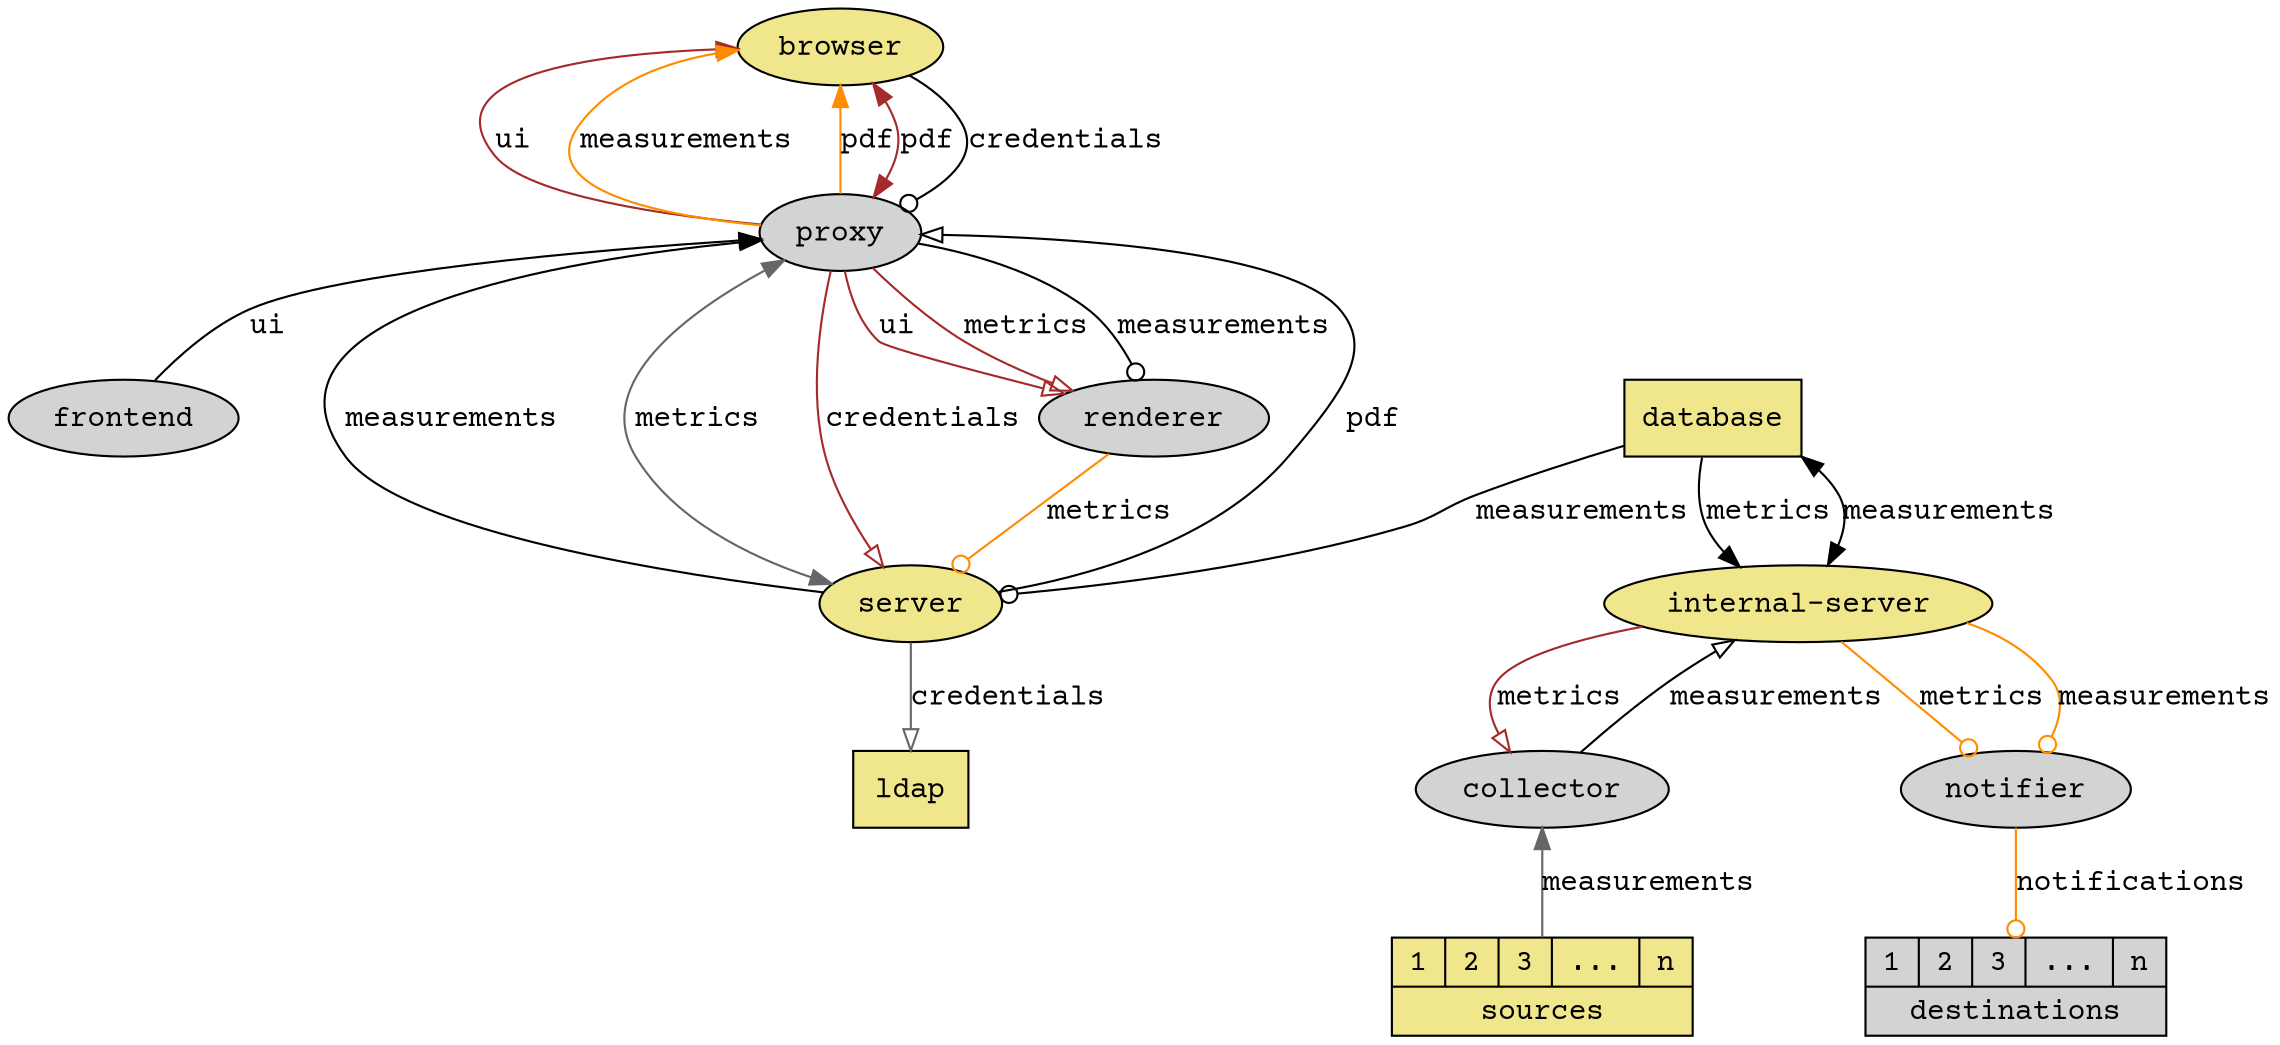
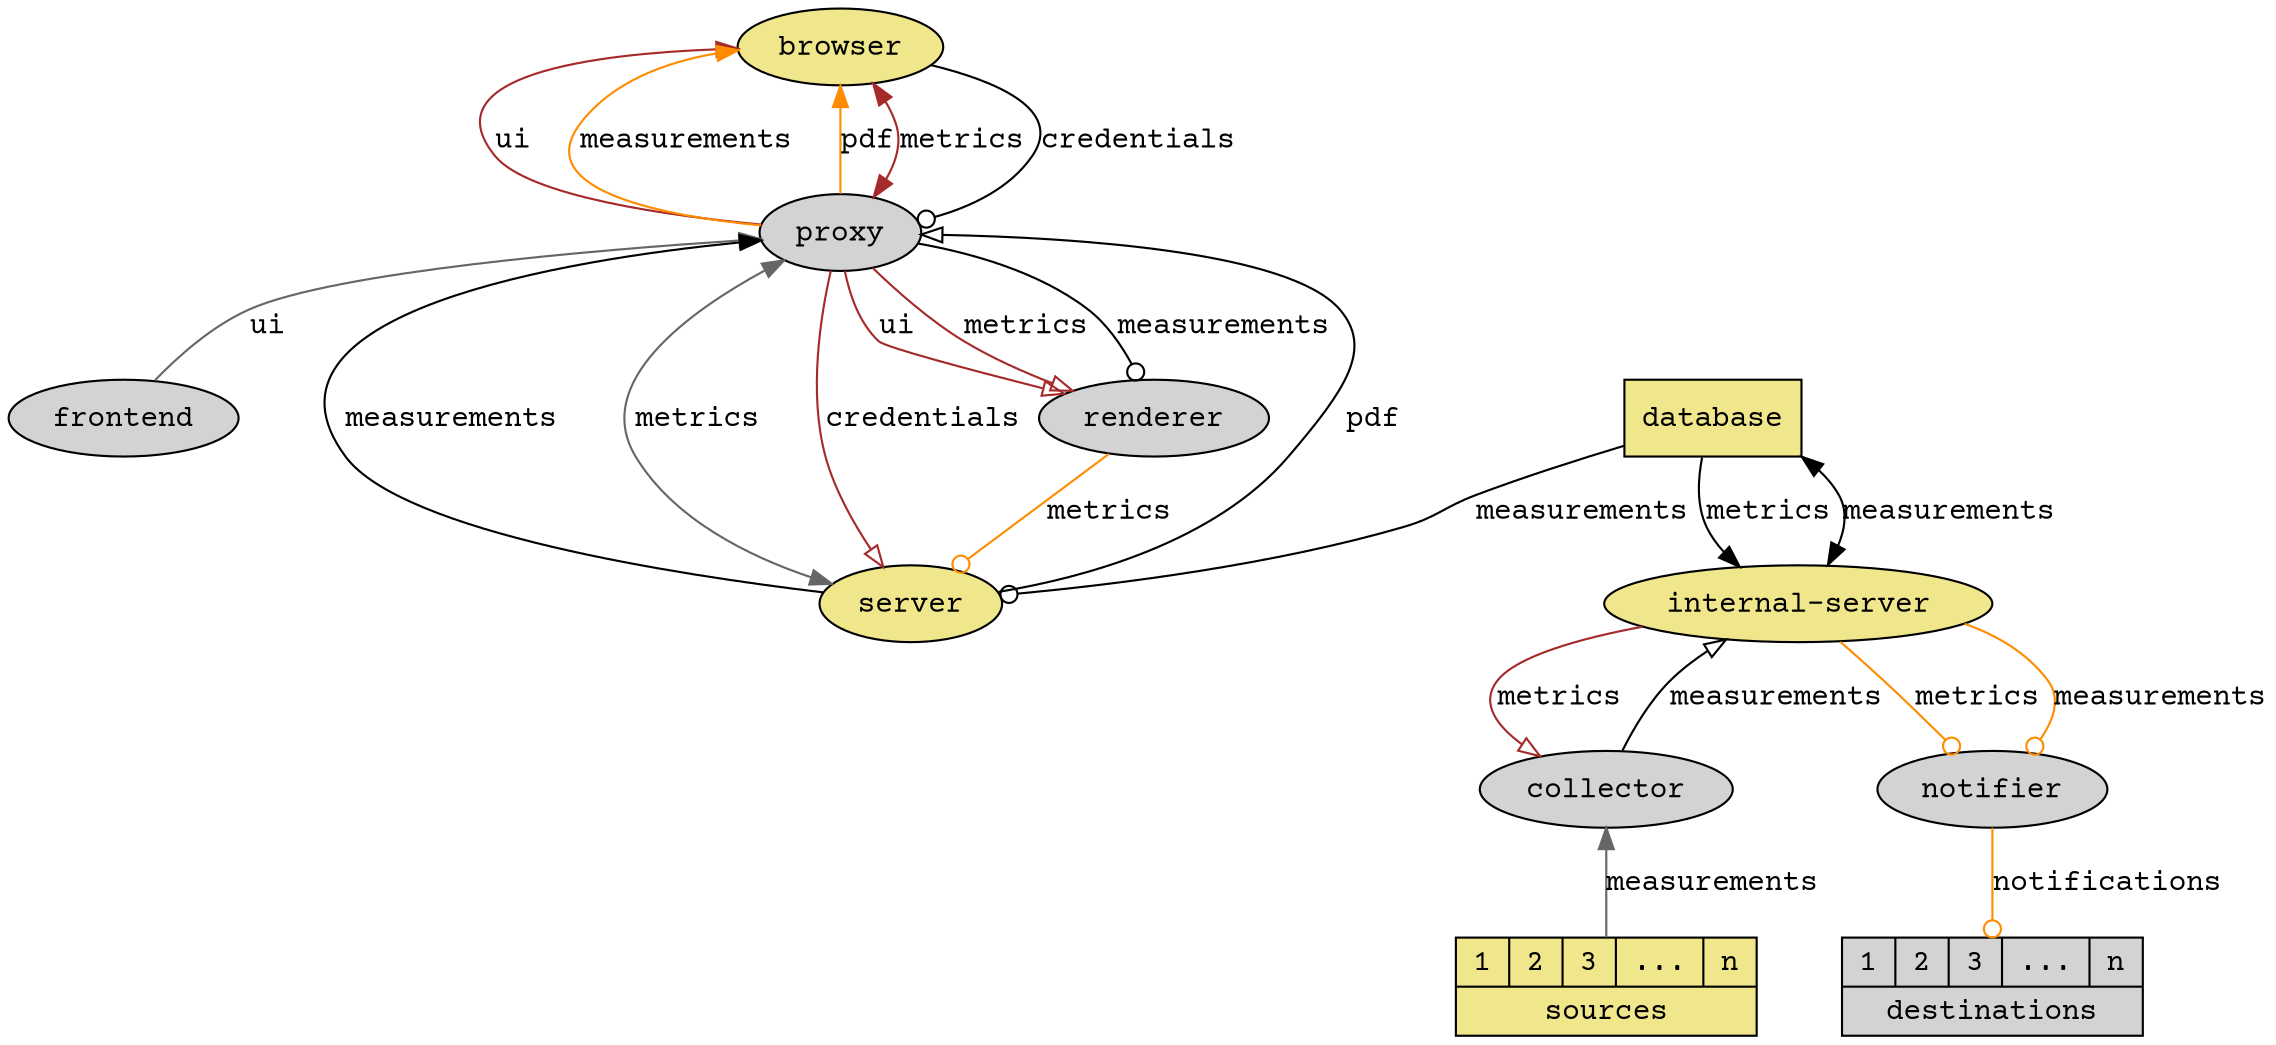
edge "browser" -- "proxy": label "pdf" -> "metrics"
edge "frontend" -> "proxy": color black -> gray40
node "ldap": removed
